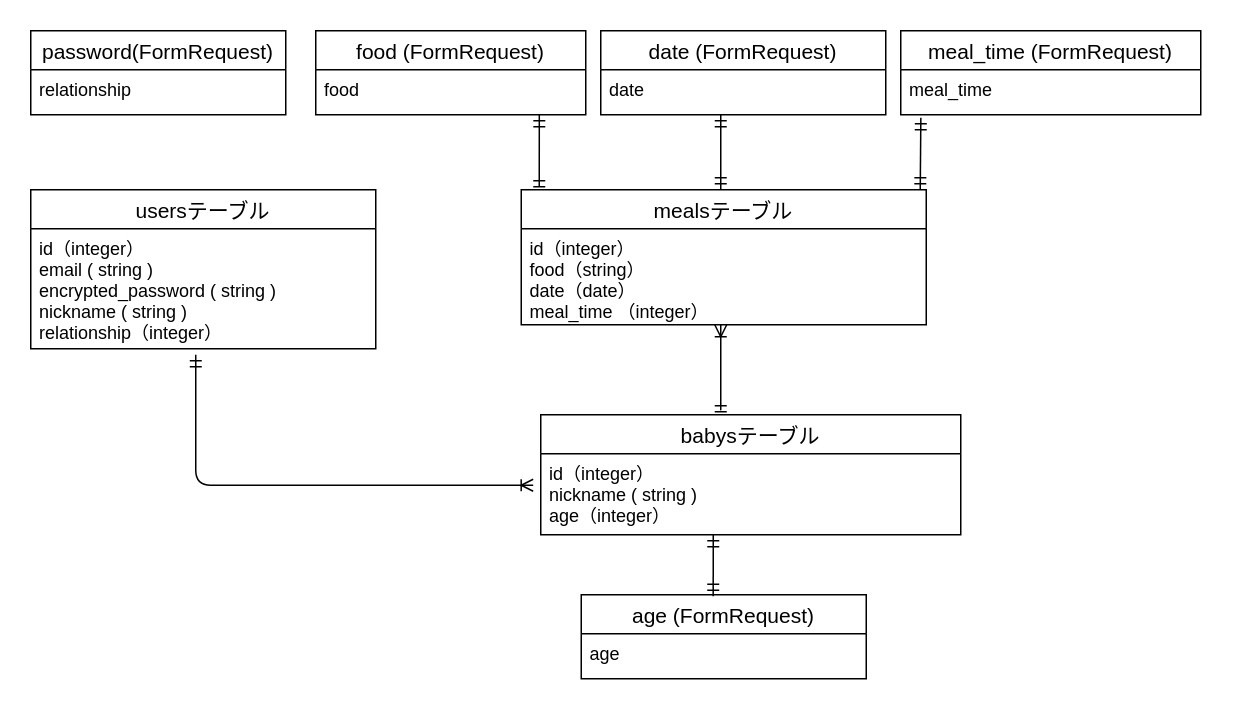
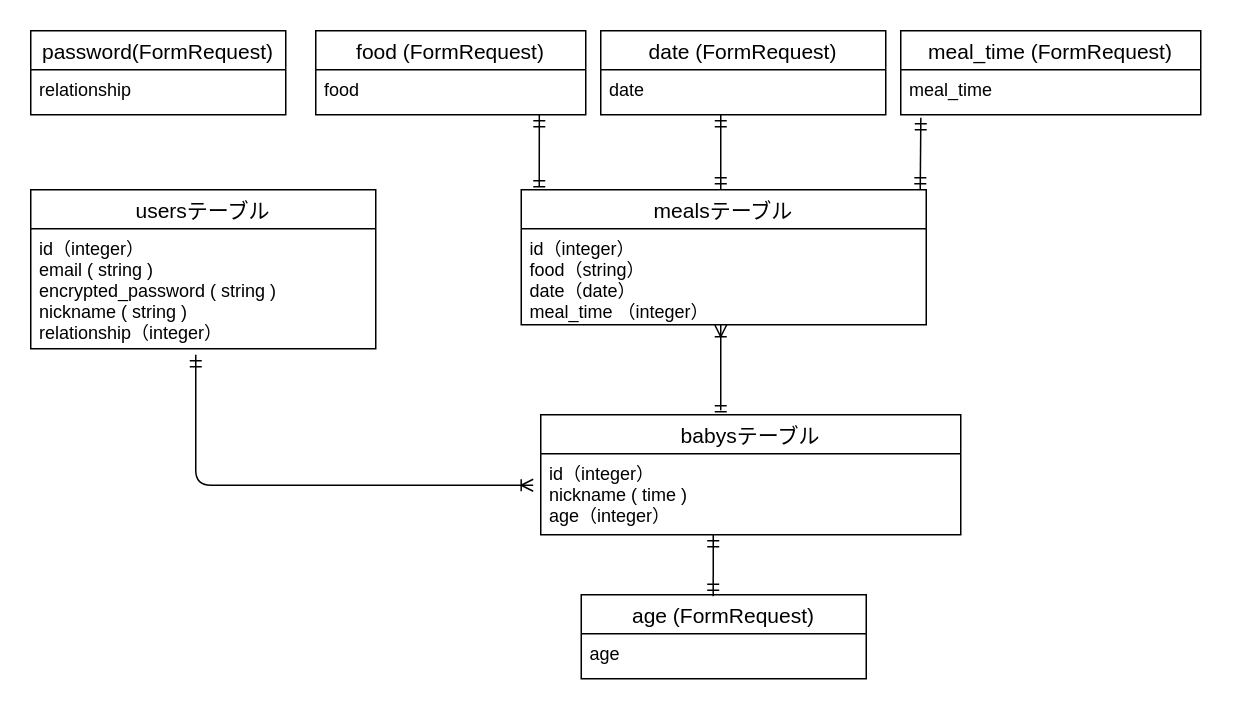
node "id（integer） nickname ( string ) age（integer）": label "id（integer） nickname ( string ) age（integer）" -> "id（integer） nickname ( time ) age（integer）"
